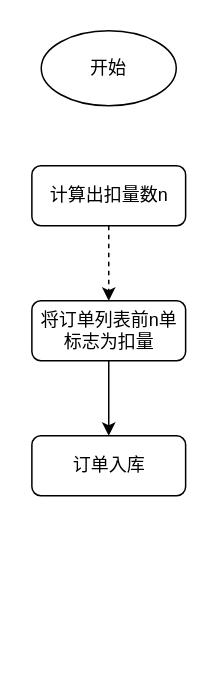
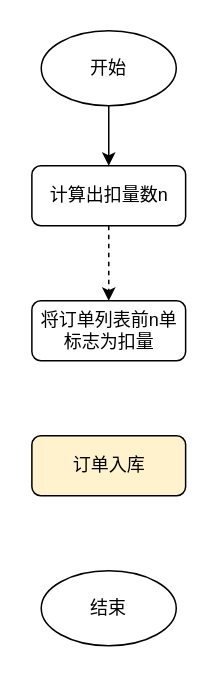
edge "开始" -> "计算出扣量数n": added
edge "将订单列表前n单标志为扣量" -> "订单入库": removed
node "订单入库": fillcolor #ffffff -> #fff2cc
node "结束": added
